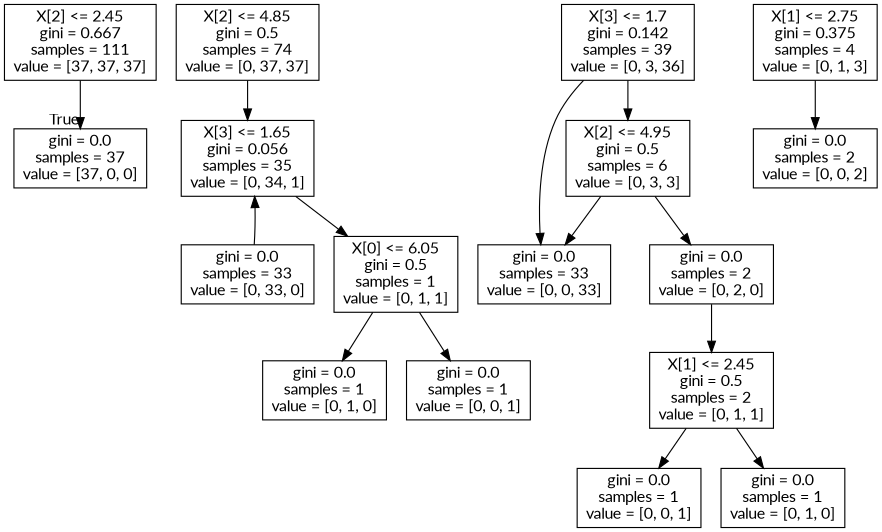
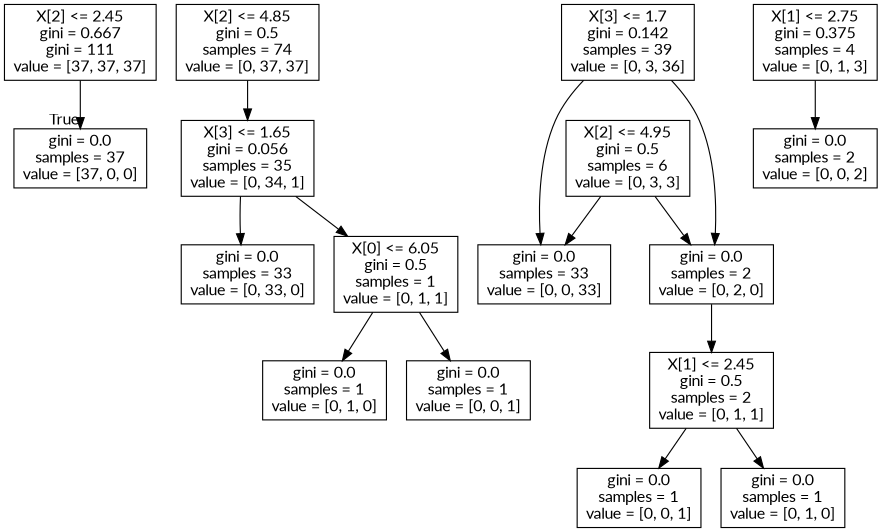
node "X[2] <= 2.45 gini = 0.667 samples = 111 value = [37, 37, 37]": label "X[2] <= 2.45 gini = 0.667 samples = 111 value = [37, 37, 37]" -> "X[2] <= 2.45 gini = 0.667 gini = 111 value = [37, 37, 37]"
edge "X[3] <= 1.7 gini = 0.142 samples = 39 value = [0, 3, 36]" -> "X[2] <= 4.95 gini = 0.5 samples = 6 value = [0, 3, 3]": now "X[3] <= 1.7 gini = 0.142 samples = 39 value = [0, 3, 36]" -> "gini = 0.0 samples = 2 value = [0, 2, 0]"
edge "gini = 0.0 samples = 33 value = [0, 33, 0]" -> "X[3] <= 1.65 gini = 0.056 samples = 35 value = [0, 34, 1]": reversed
